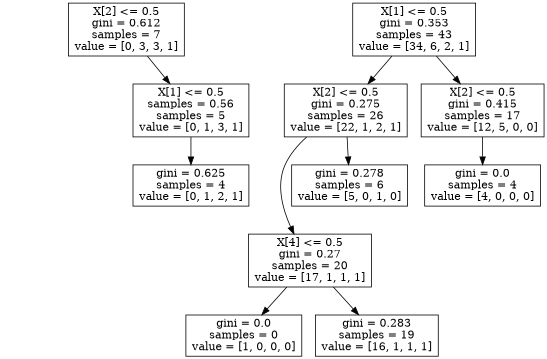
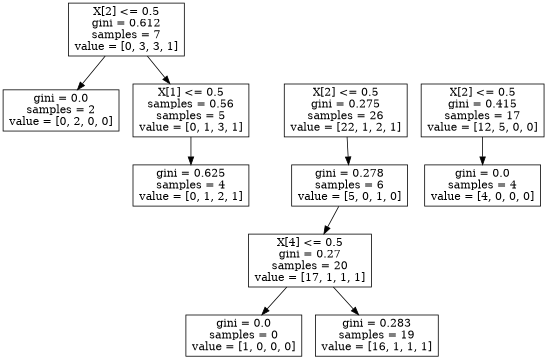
node "X[1] <= 0.5 gini = 0.353 samples = 43 value = [34, 6, 2, 1]": removed
node "gini = 0.0 samples = 2 value = [0, 2, 0, 0]": added
edge "X[2] <= 0.5 gini = 0.275 samples = 26 value = [22, 1, 2, 1]" -> "X[4] <= 0.5 gini = 0.27 samples = 20 value = [17, 1, 1, 1]": now "gini = 0.278 samples = 6 value = [5, 0, 1, 0]" -> "X[4] <= 0.5 gini = 0.27 samples = 20 value = [17, 1, 1, 1]"
